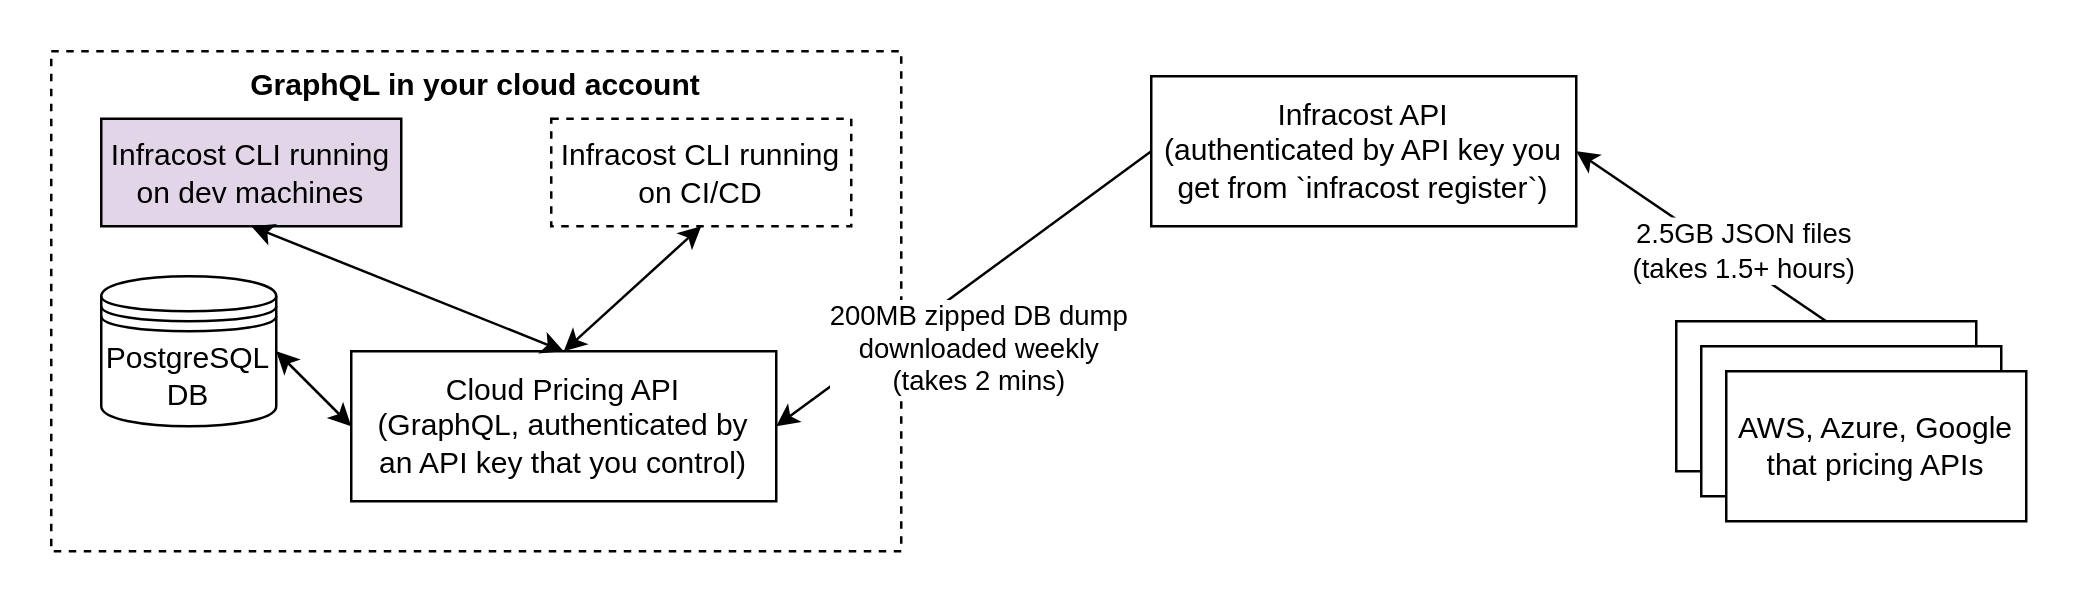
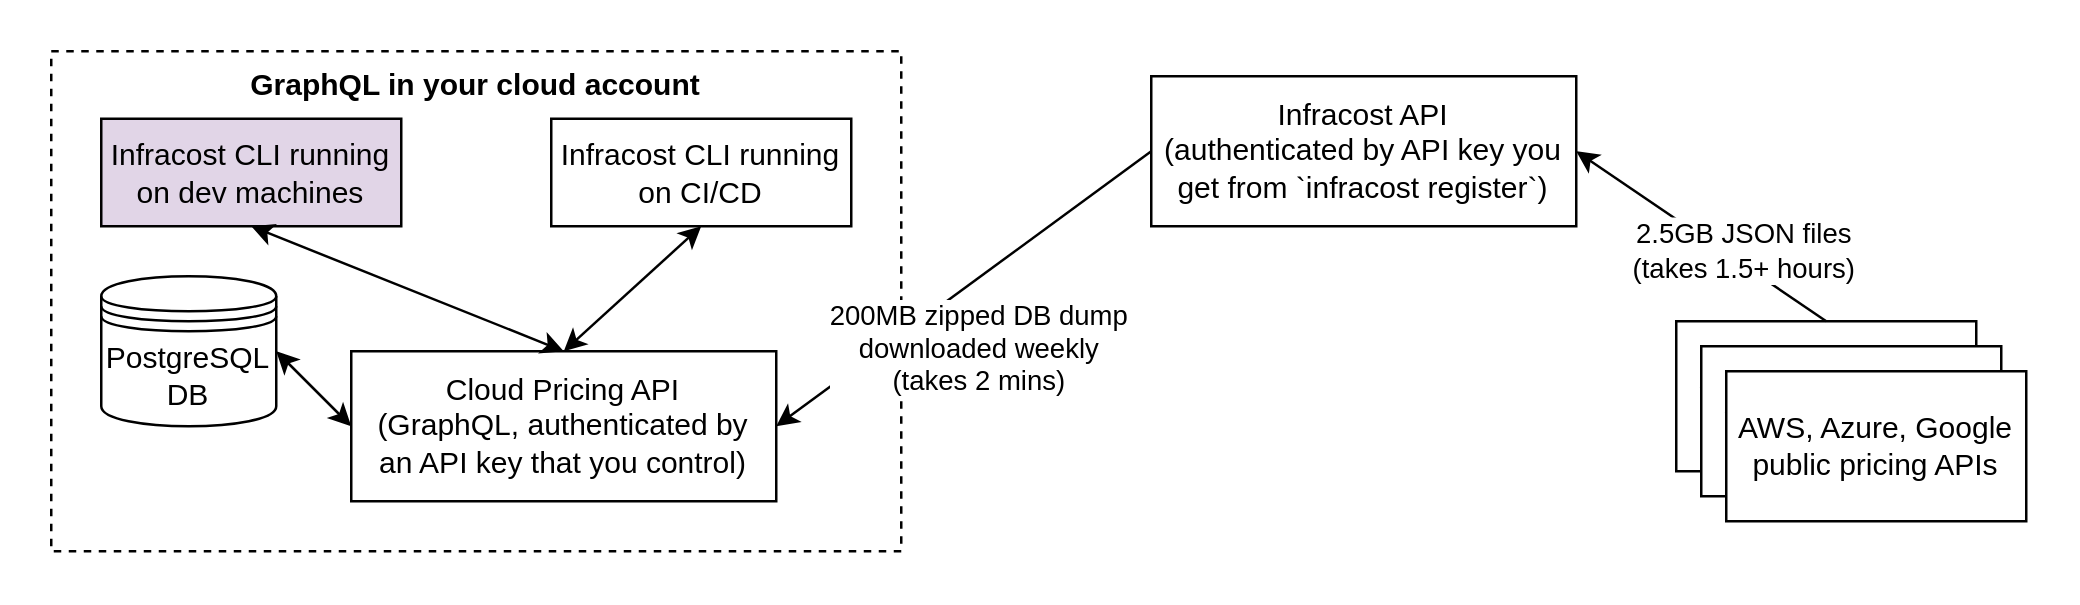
node "Infracost CLI running on CI/CD": style dashed -> solid
node "AWS, Azure, Google that pricing APIs": label "AWS, Azure, Google that pricing APIs" -> "AWS, Azure, Google public pricing APIs"
